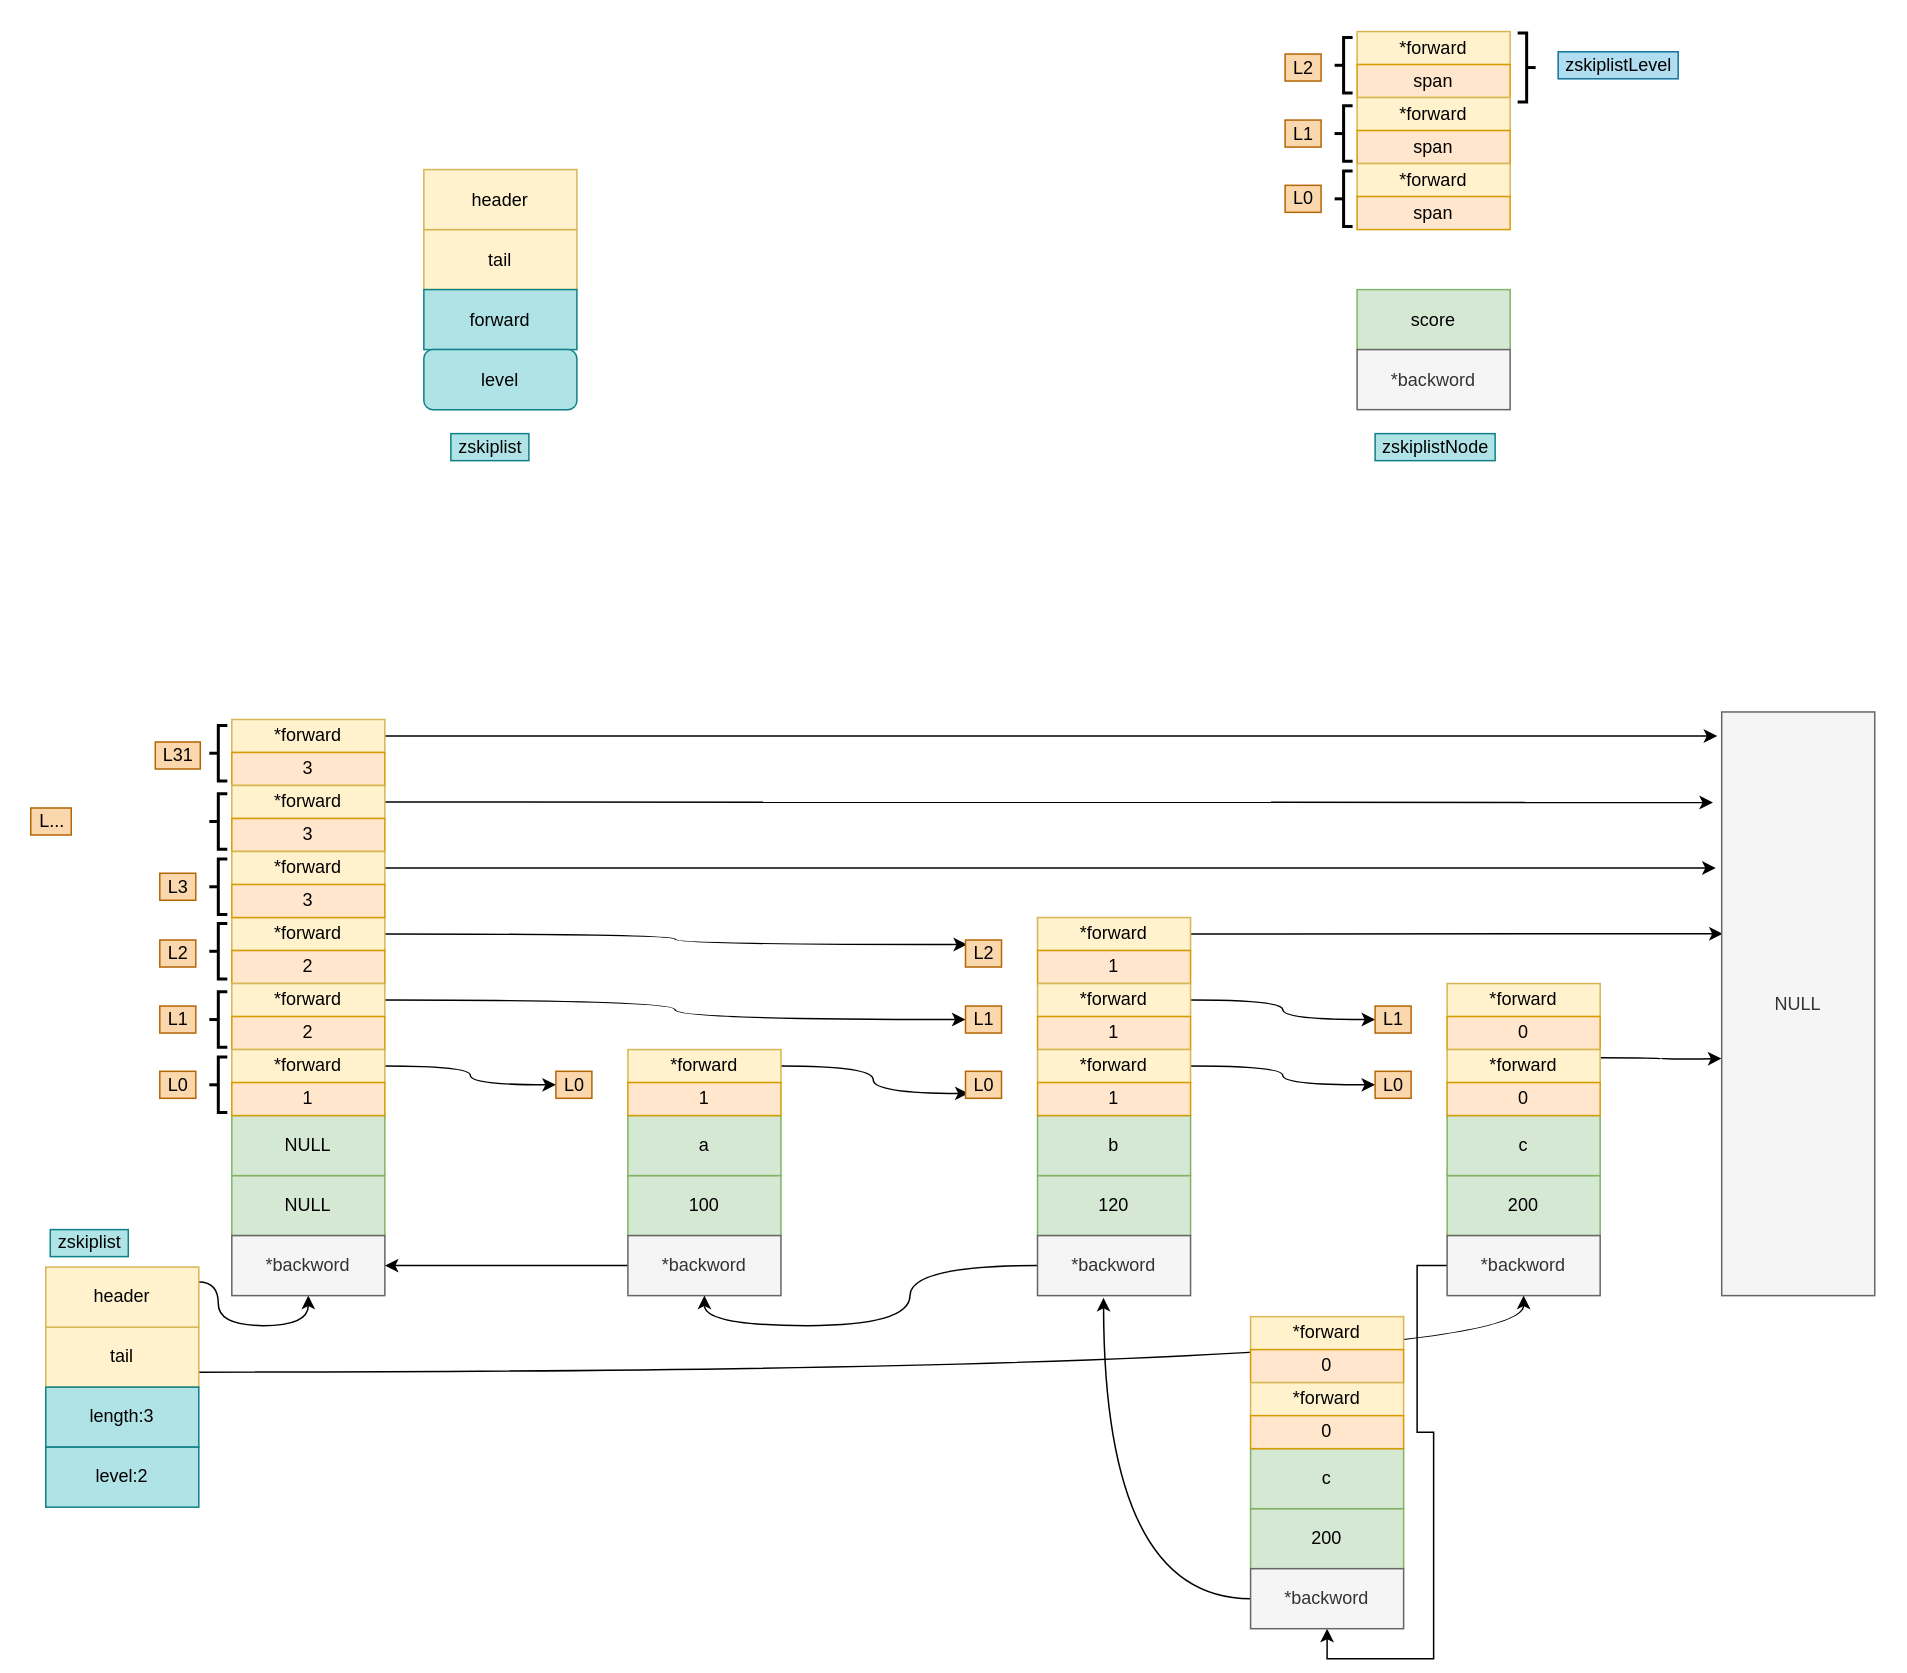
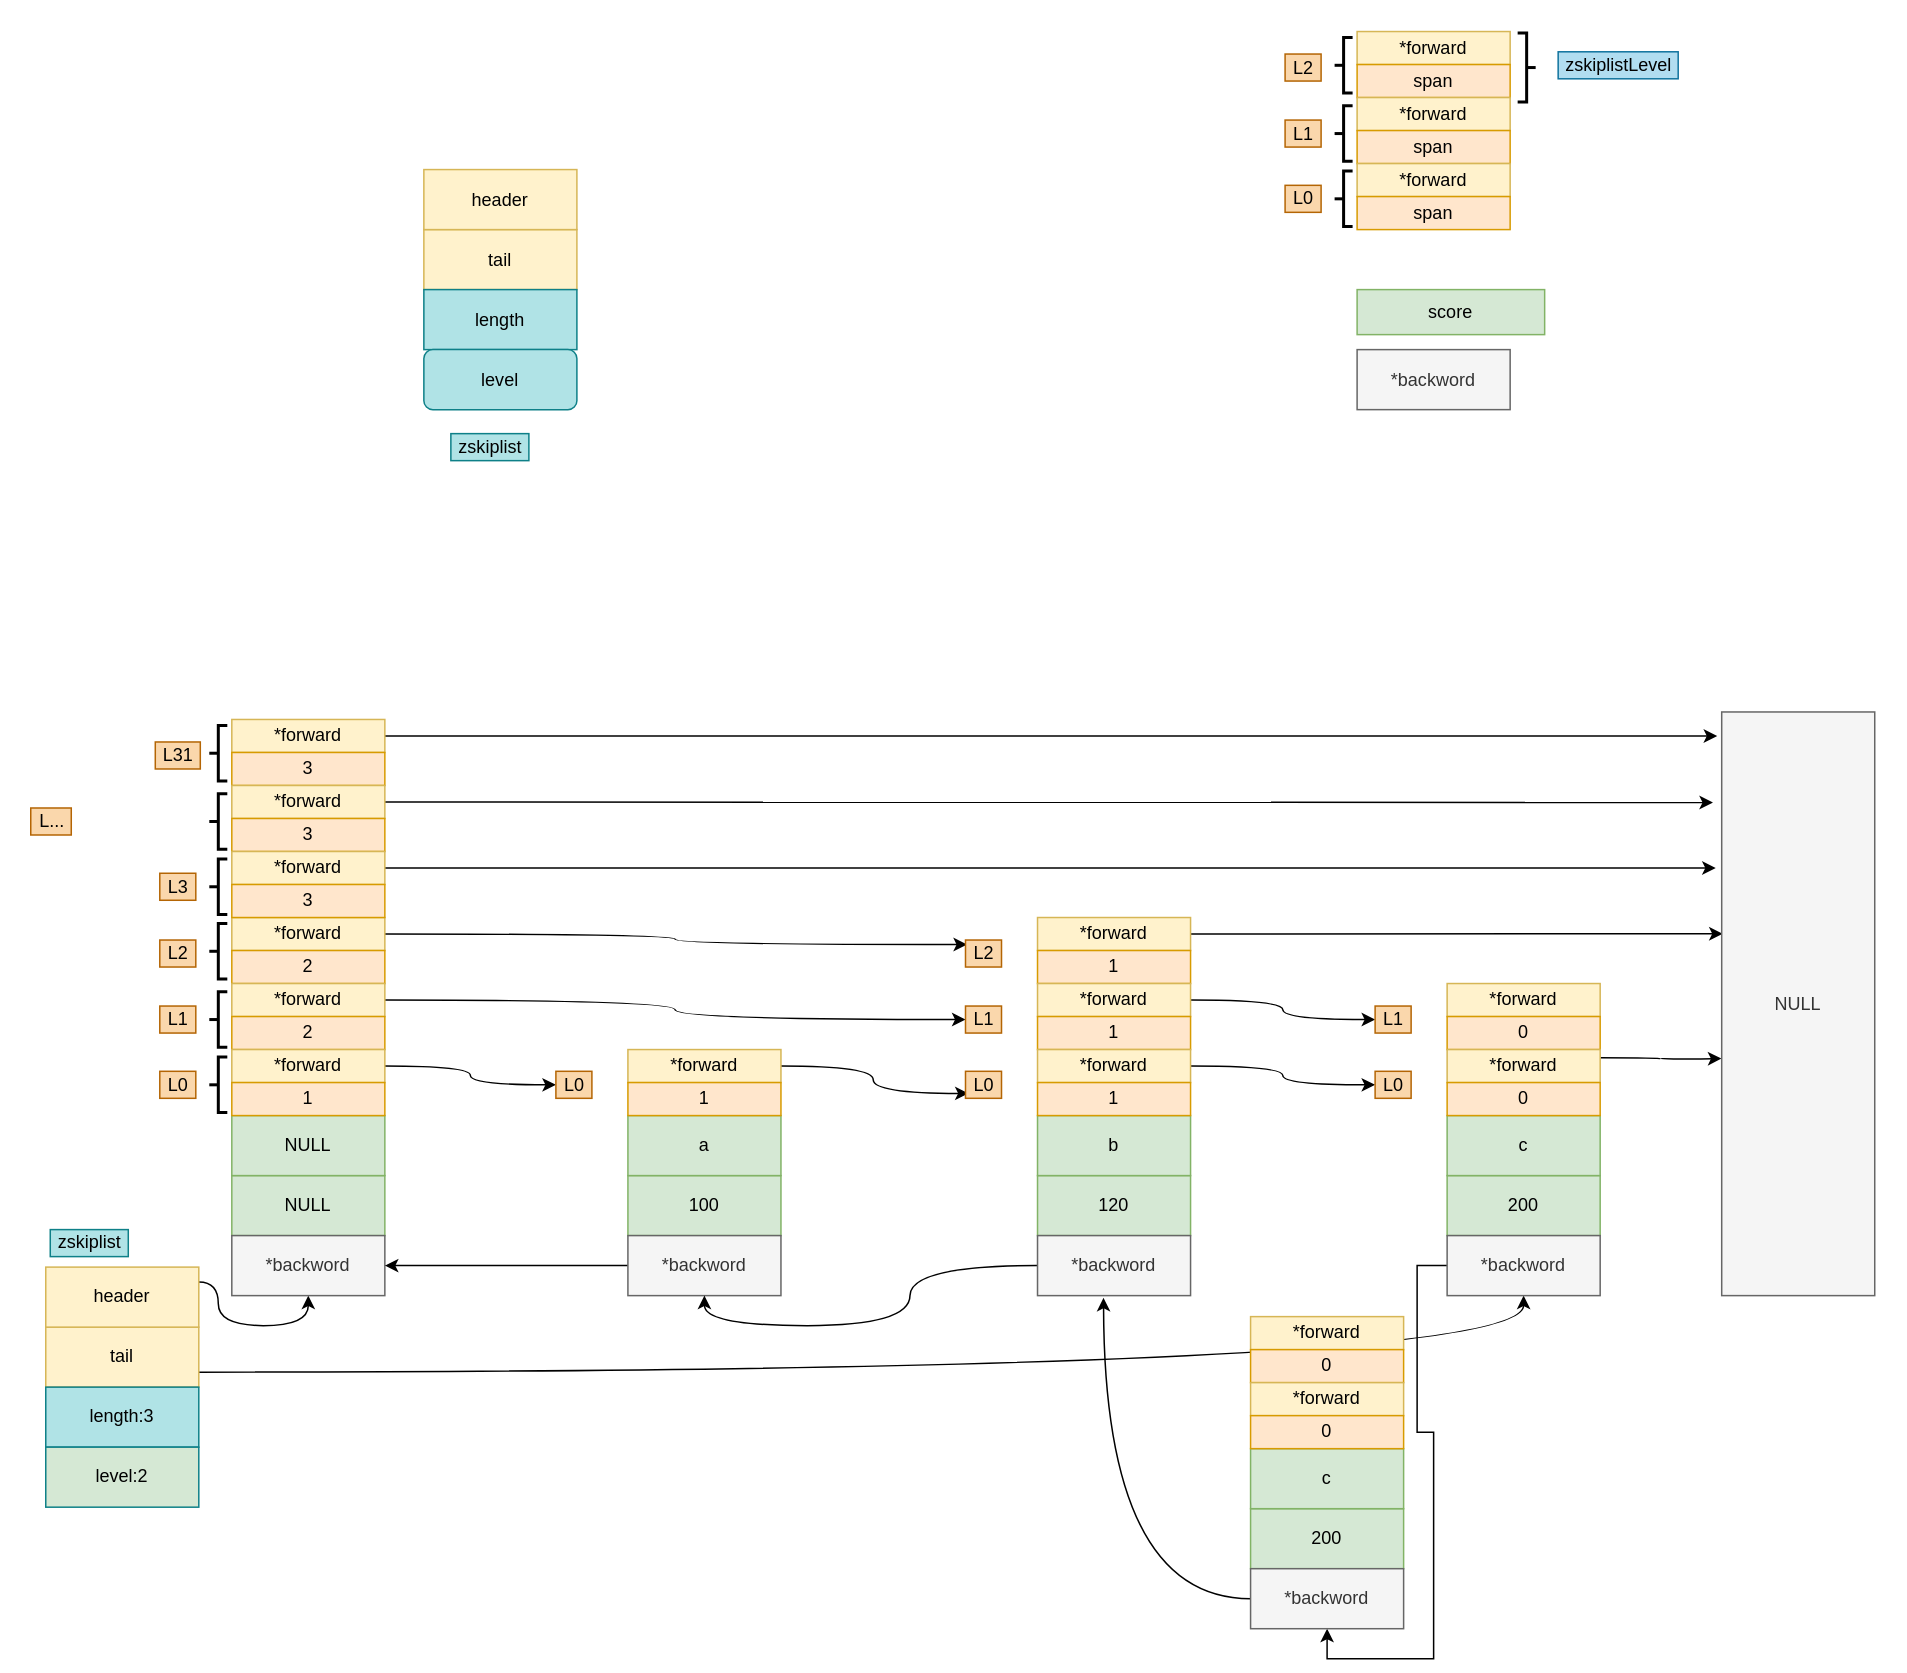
node "forward": label "forward" -> "length"
node "score": size 153x60 -> 188x45
node "zskiplistNode": removed
node "level:2": fillcolor #b0e3e6 -> #d5e8d4
